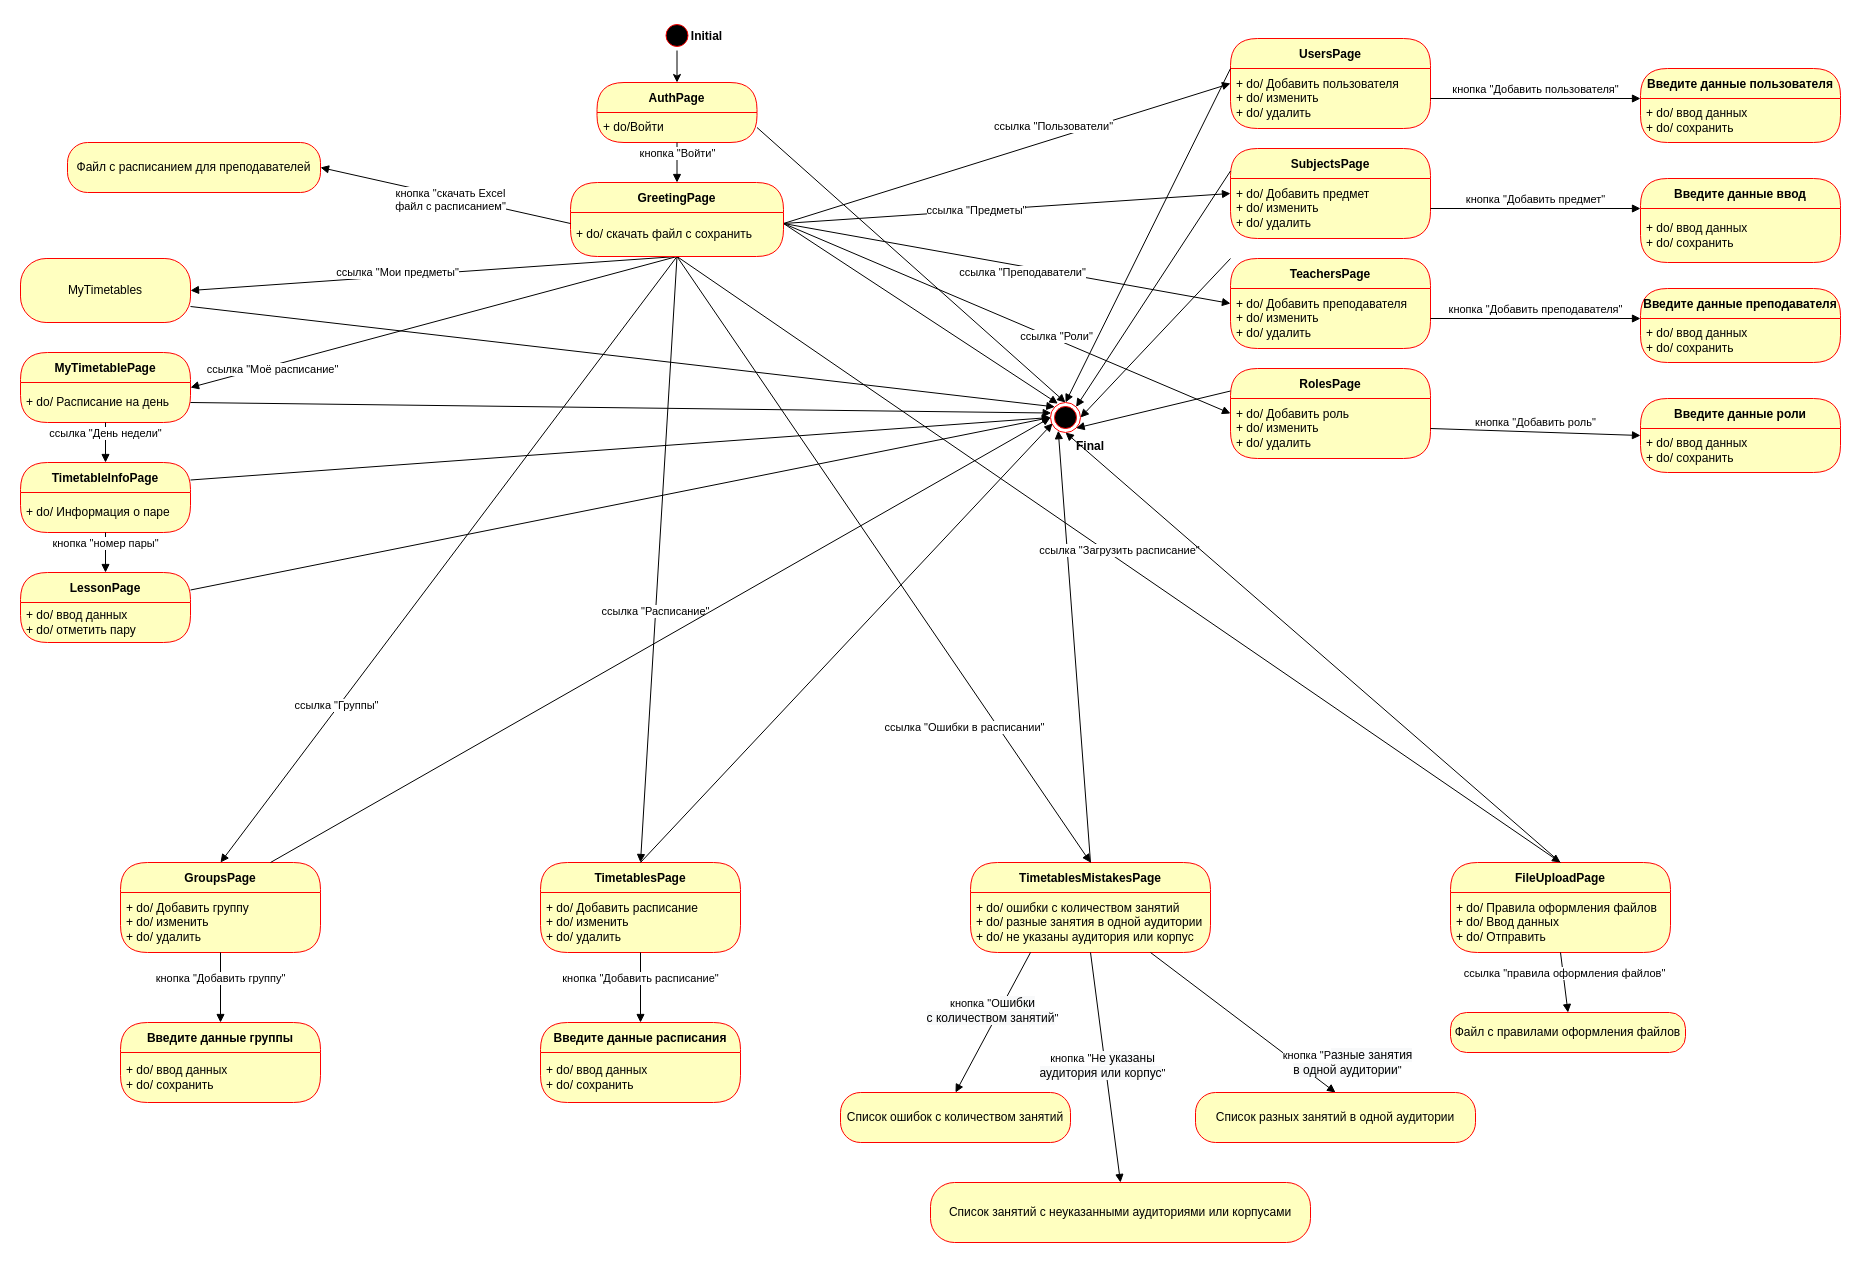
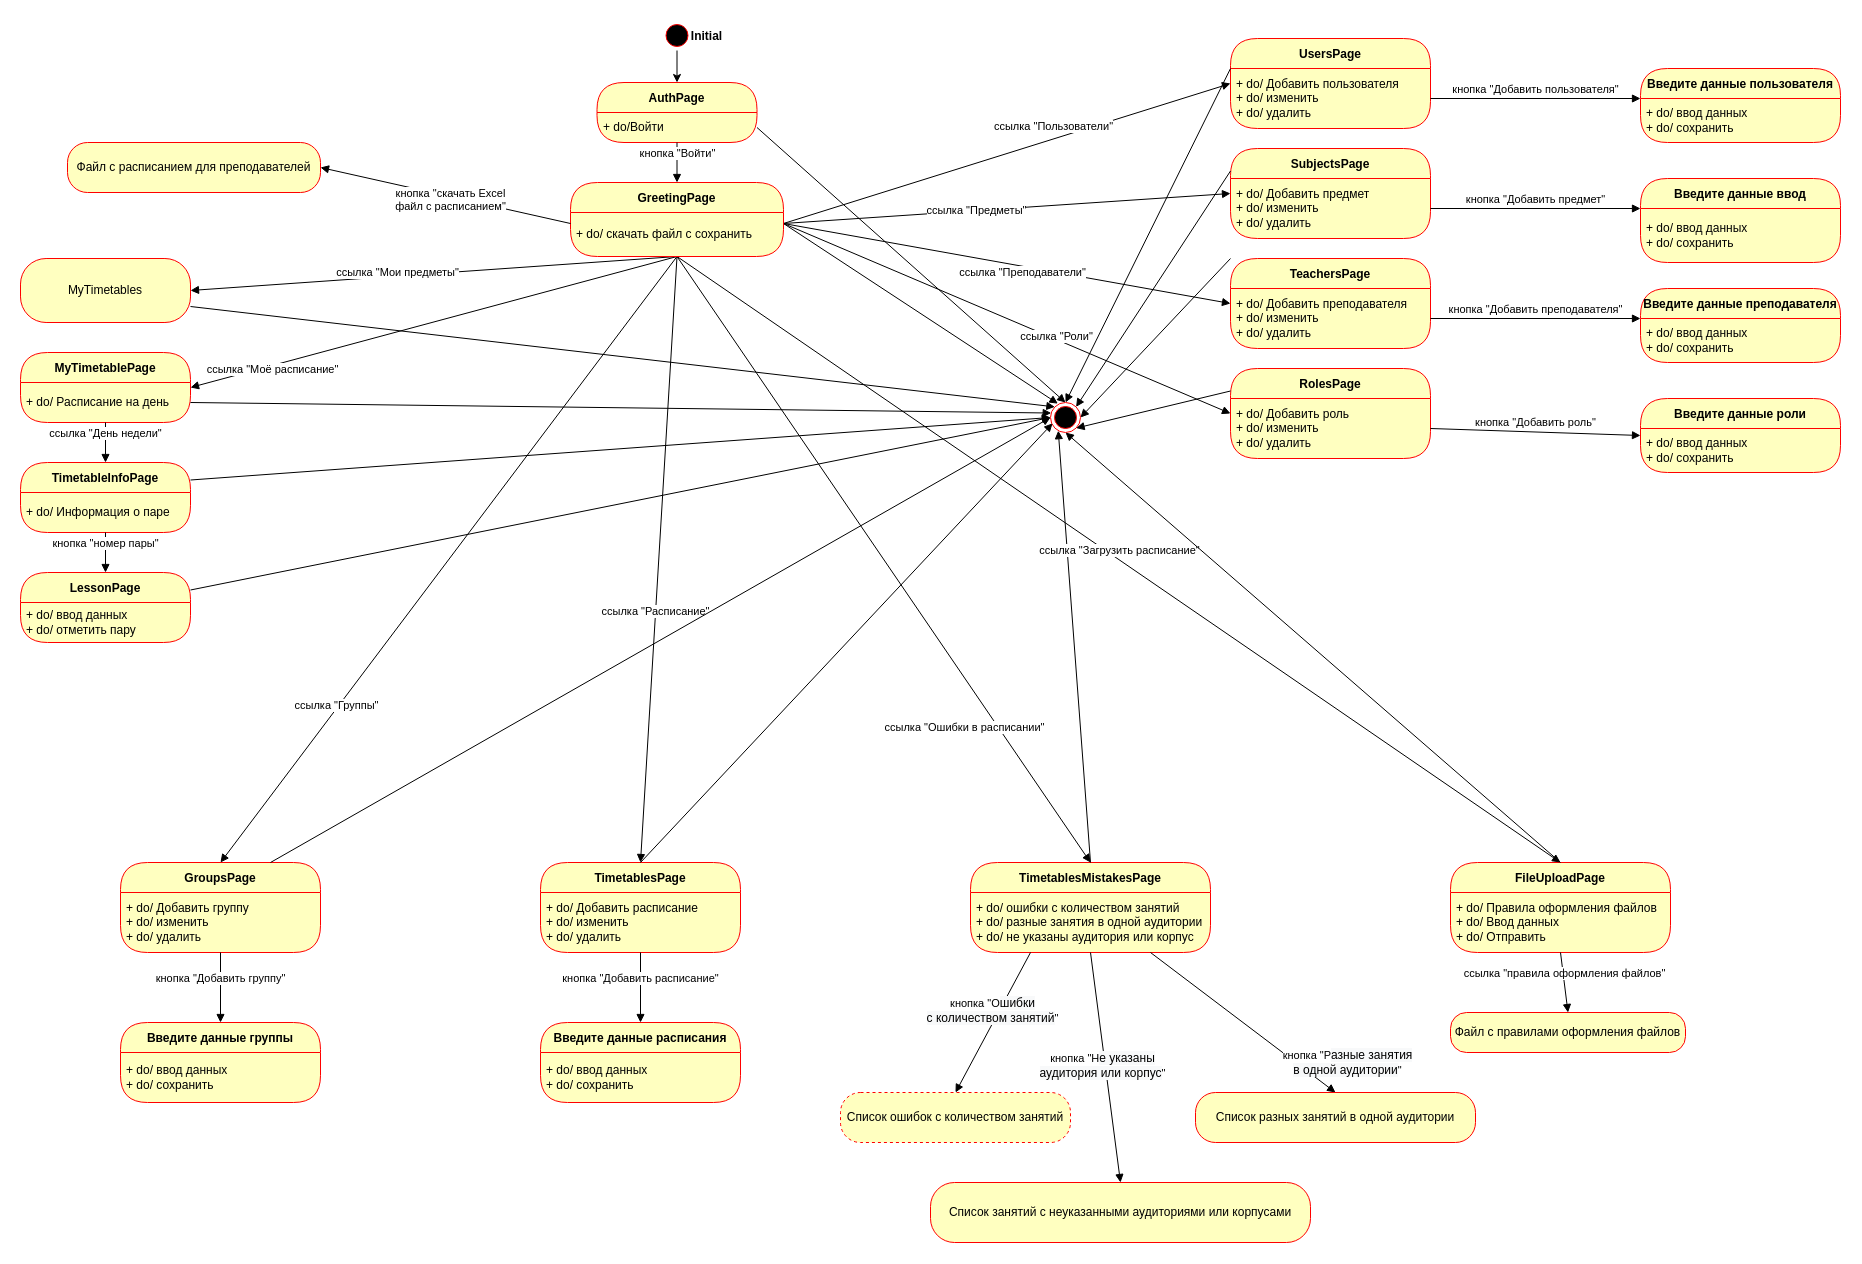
node "Final": removed
node "Список ошибок с количеством занятий": style solid -> dashed
